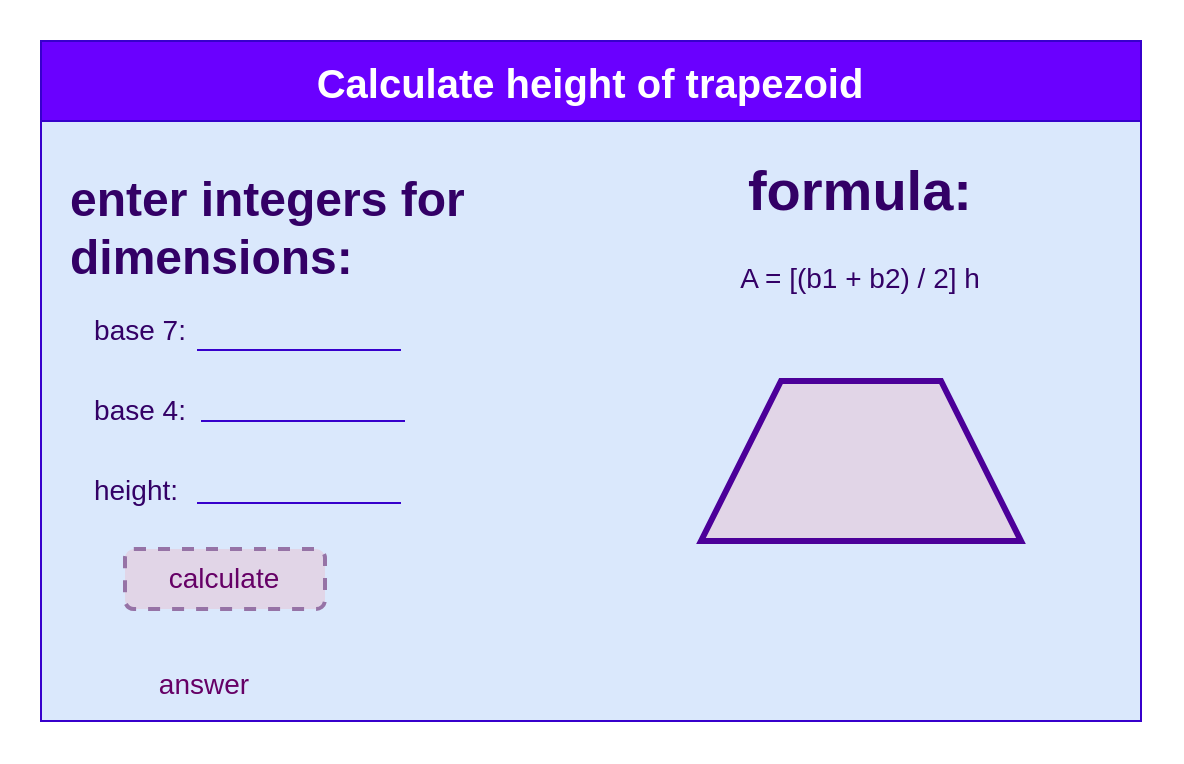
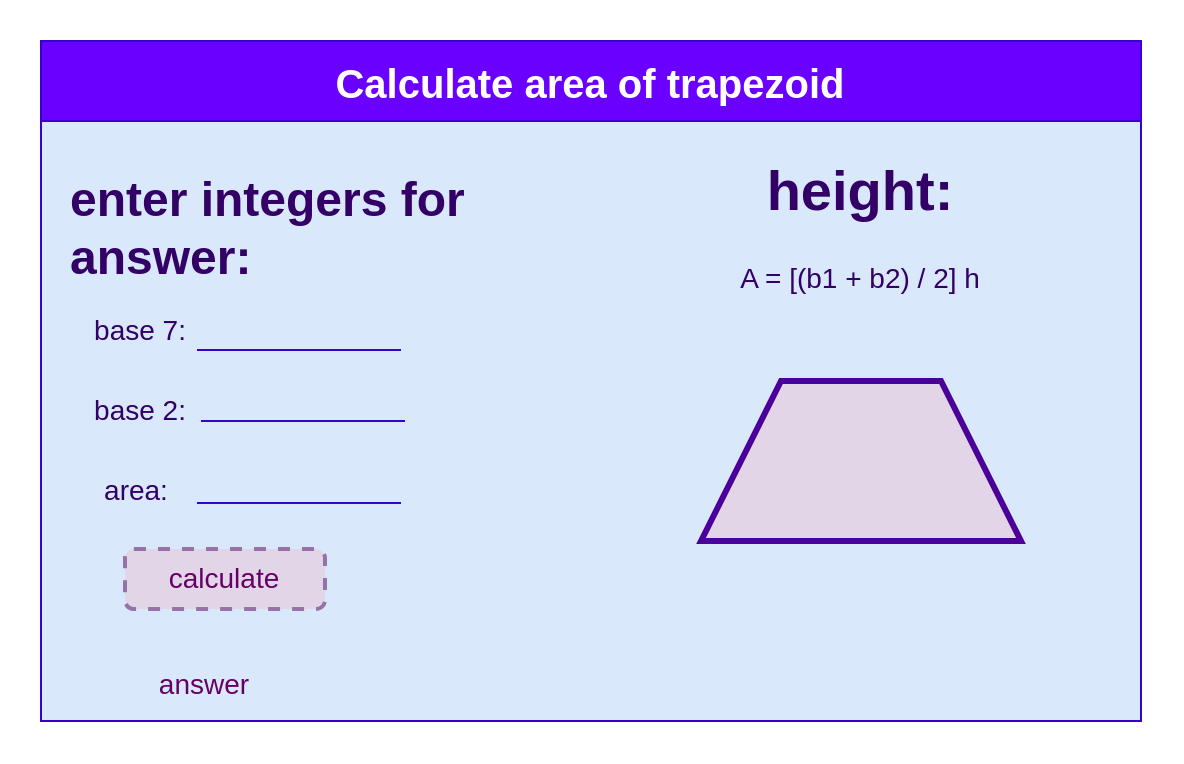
node "Calculate height of trapezoid": label "Calculate height of trapezoid" -> "Calculate area of trapezoid"
node "enter integers for dimensions:": label "enter integers for dimensions:" -> "enter integers for answer:"
node "formula:A = [(b1 + b2) / 2] h": label "formula:A = [(b1 + b2) / 2] h" -> "height:A = [(b1 + b2) / 2] h"
node "base 4:": label "base 4:" -> "base 2:"
node "height:": label "height:" -> "area:"
